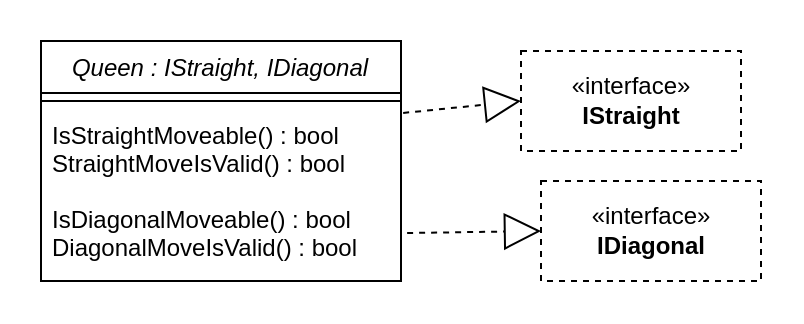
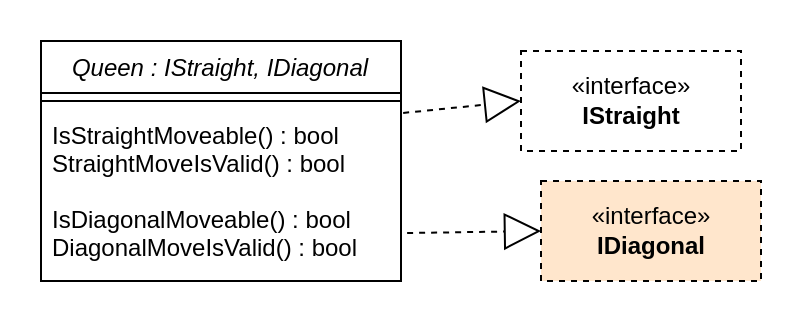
node "«interface» IDiagonal": fillcolor #ffffff -> #ffe6cc
